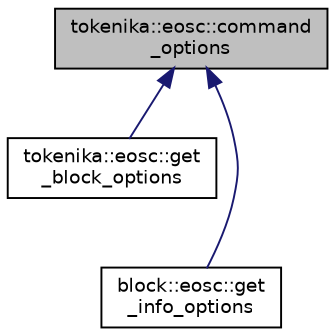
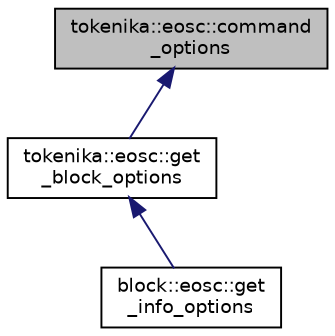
edge "block::eosc::get _info_options" -> "tokenika::eosc::command _options": now "block::eosc::get _info_options" -> "tokenika::eosc::get _block_options"
